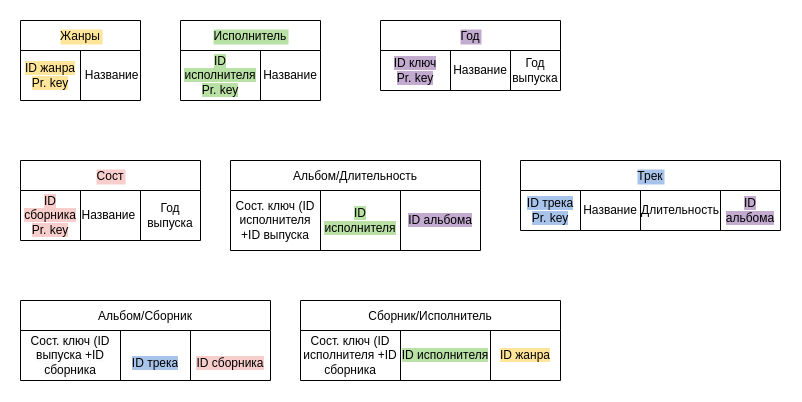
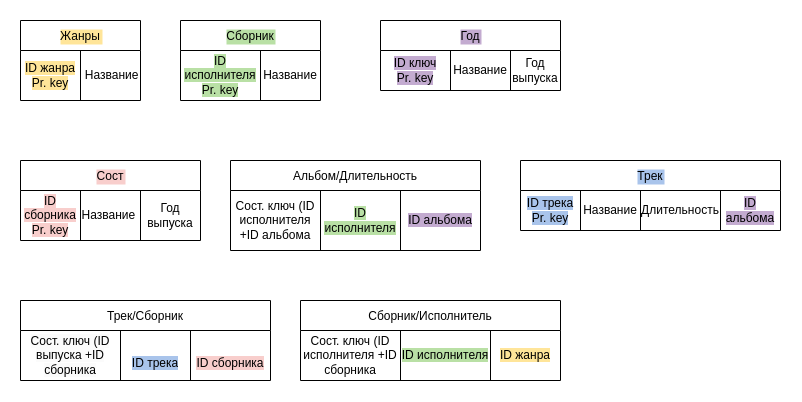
node "Исполнитель": label "Исполнитель" -> "Сборник"
node "Сост. ключ (ID исполнителя +ID выпуска": label "Сост. ключ (ID исполнителя +ID выпуска" -> "Сост. ключ (ID исполнителя +ID альбома"
node "Альбом/Сборник": label "Альбом/Сборник" -> "Трек/Сборник"
